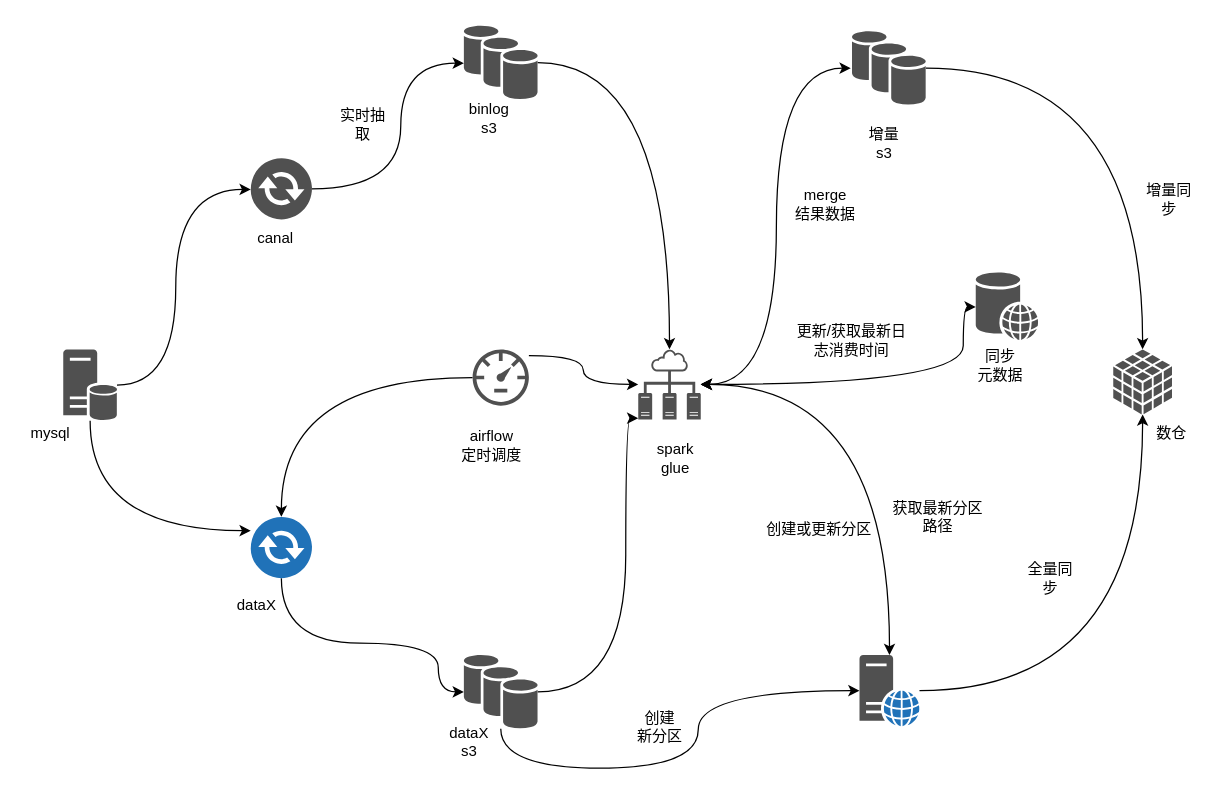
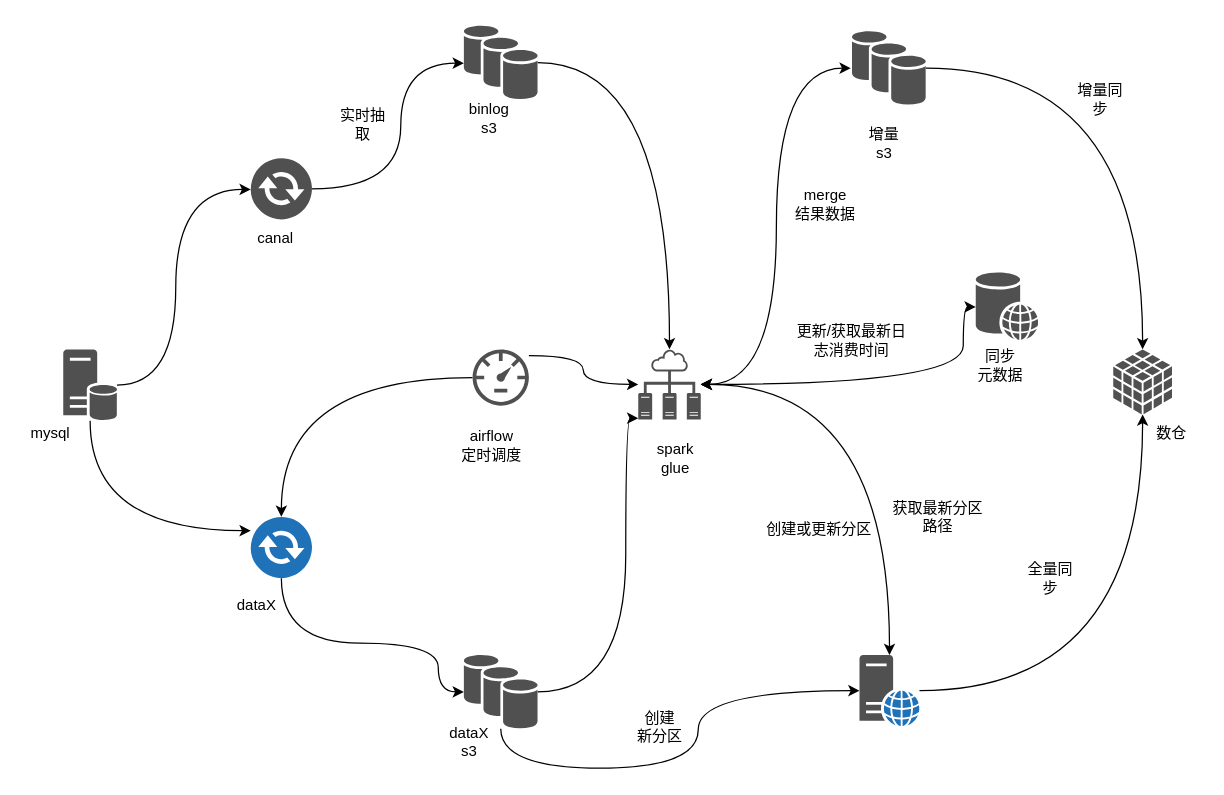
node "增量同步": moved (1169, 199) -> (1101, 99)
